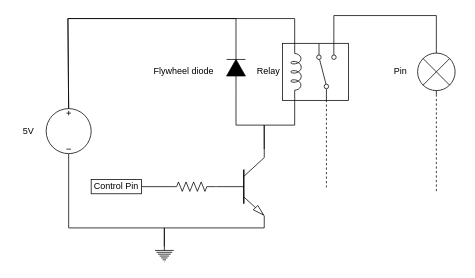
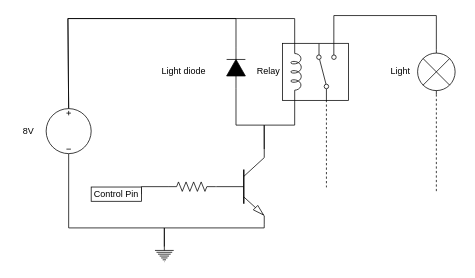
node "Flywheel diode": label "Flywheel diode" -> "Light diode"
node "Pin": label "Pin" -> "Light"
node "5V": label "5V" -> "8V"
node "Control Pin": moved (116, 186) -> (116, 194)
